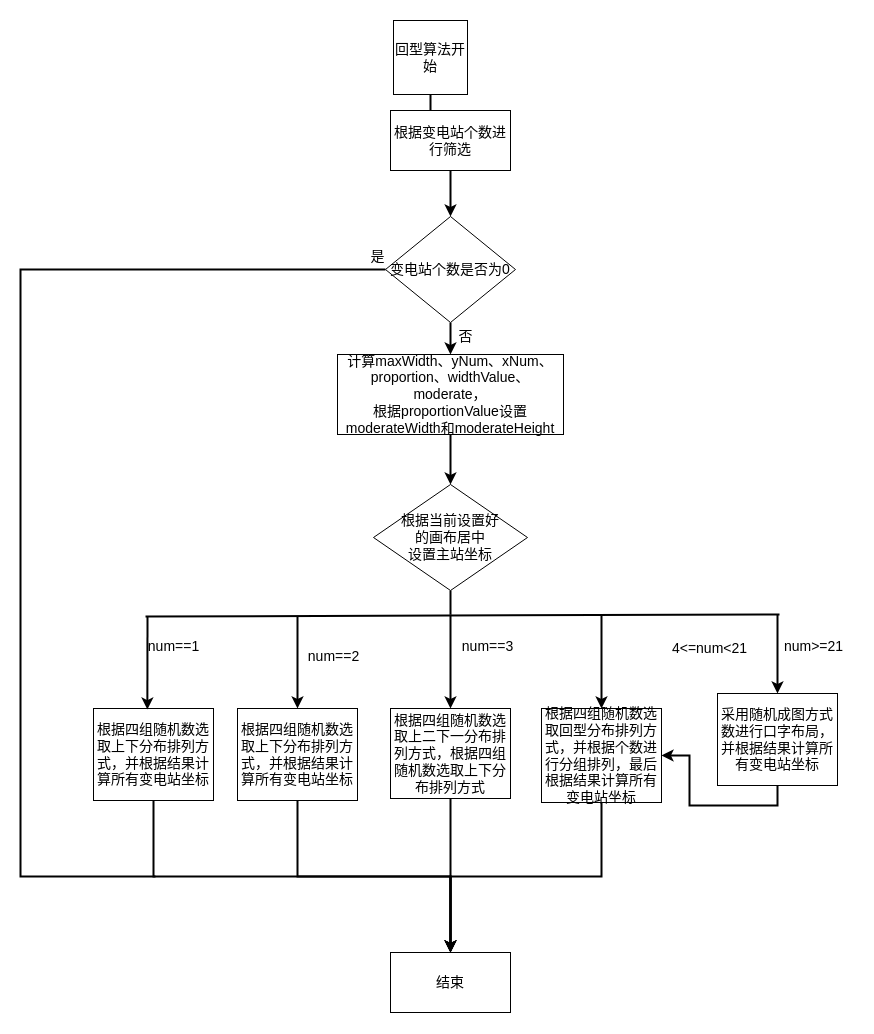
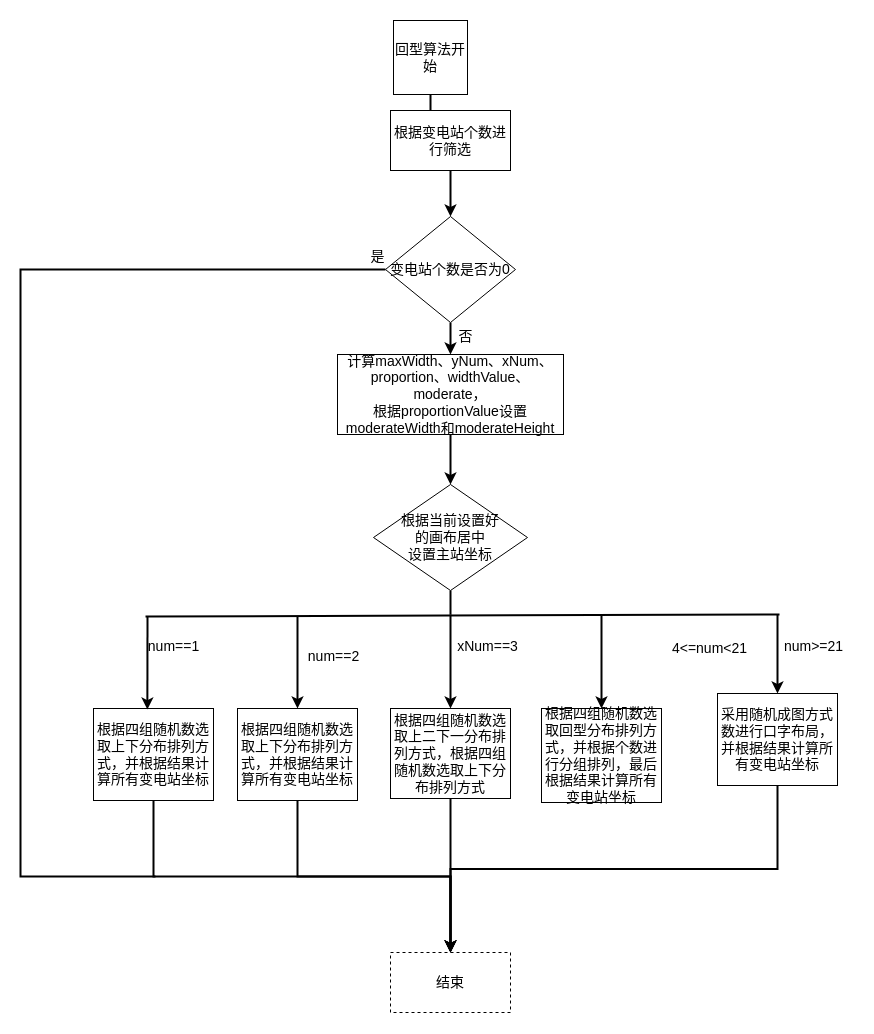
node "num==3": label "num==3" -> "xNum==3"
edge "采用随机成图方式数进行口字布局，并根据结果计算所有变电站坐标" -> "根据四组随机数选取回型分布排列方式，并根据个数进行分组排列，最后根据结果计算所有变电站坐标": now "采用随机成图方式数进行口字布局，并根据结果计算所有变电站坐标" -> "结束"
edge "根据四组随机数选取回型分布排列方式，并根据个数进行分组排列，最后根据结果计算所有变电站坐标" -> "结束": removed
node "结束": style solid -> dashed
